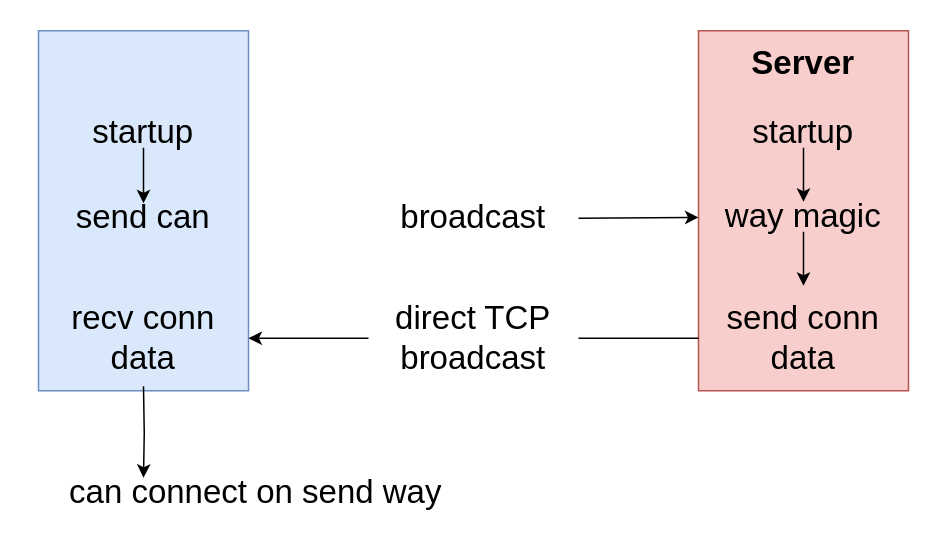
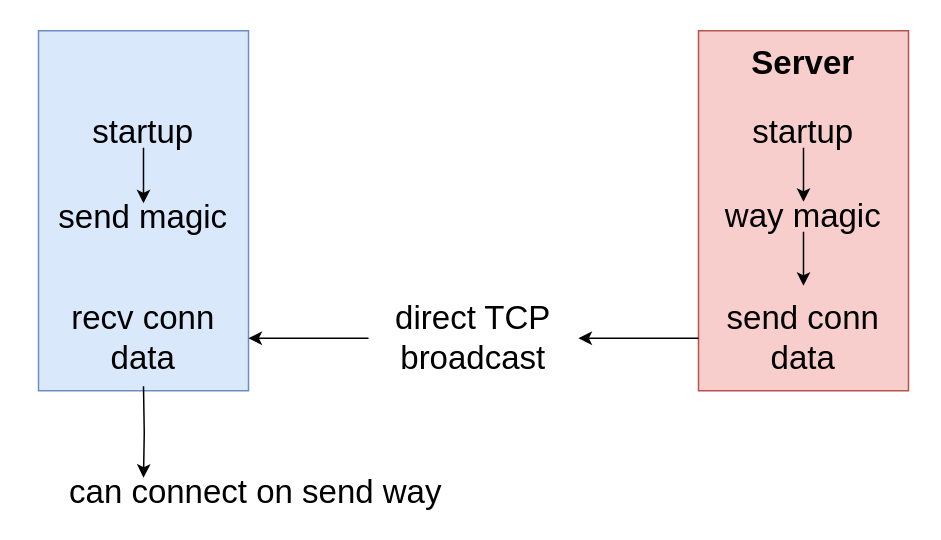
node "send can": label "send can" -> "send magic"
node "broadcast": removed
edge "broadcast" -> "way magic": removed
edge "direct TCP broadcast" -- "send conn data": arrowhead none -> classic
